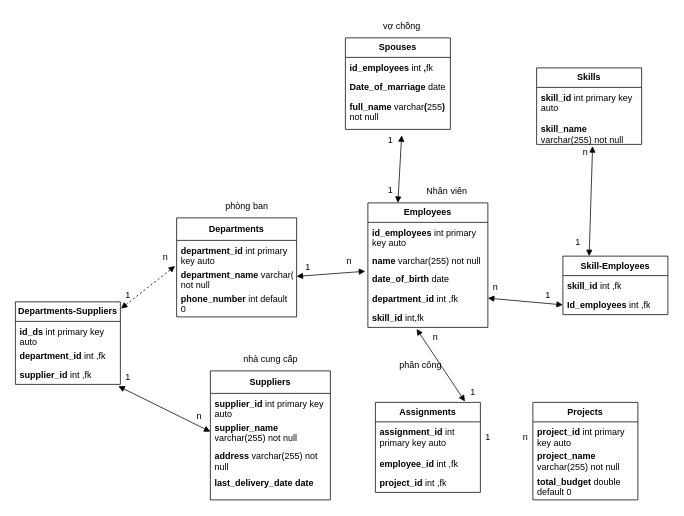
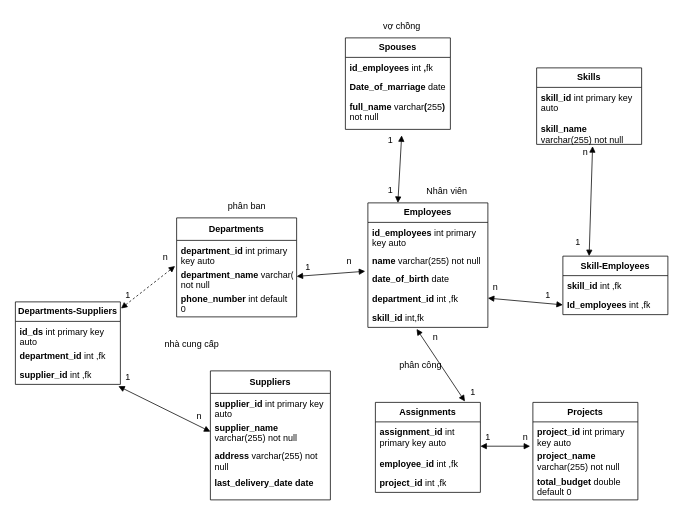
node "phòng ban": label "phòng ban" -> "phân ban"
node "nhà cung cấp": moved (270, 360) -> (192, 345)
edge "assignment_id int primary key auto" -- "project_name varchar(255) not null": added
